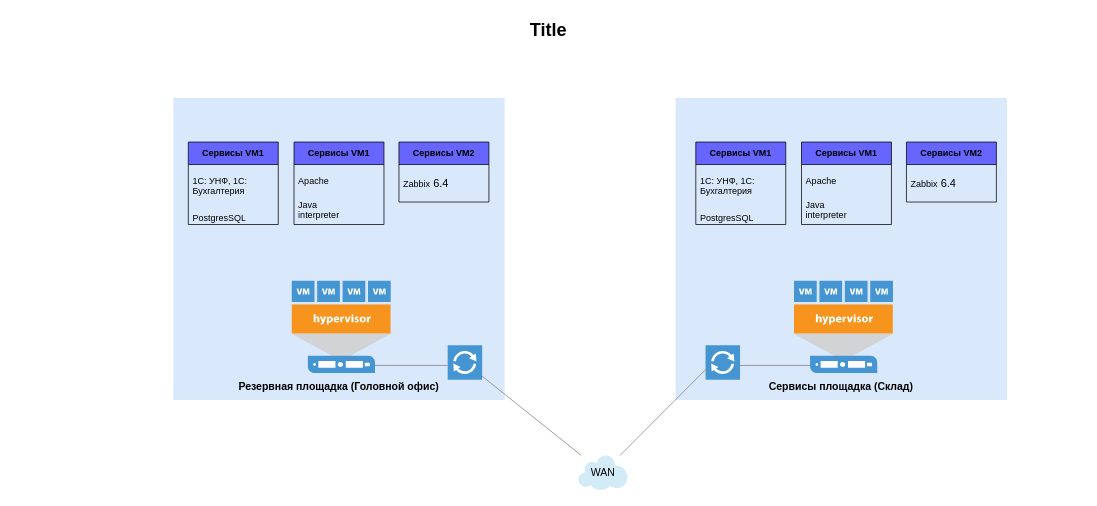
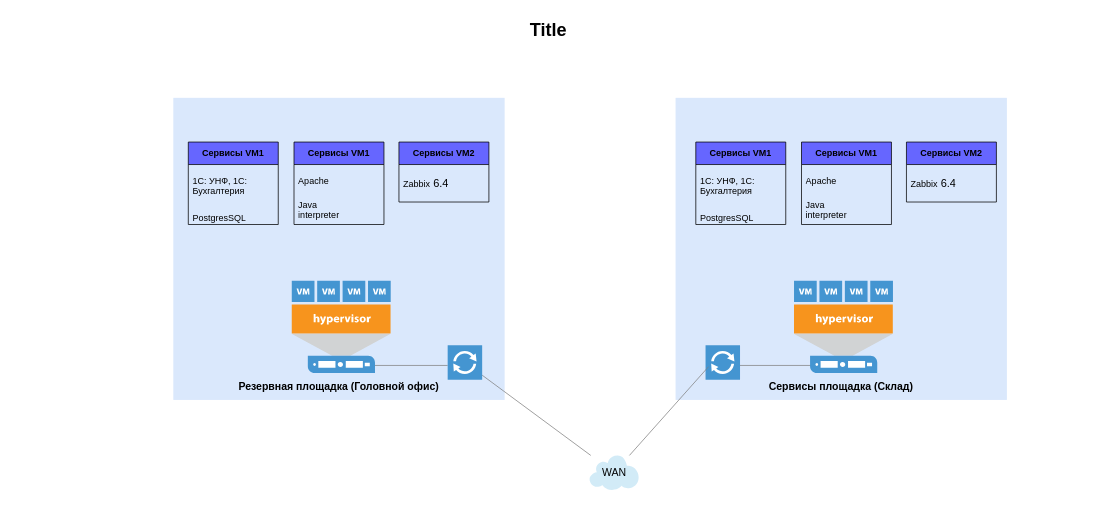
node "WAN": moved (603, 473) -> (614, 473)
